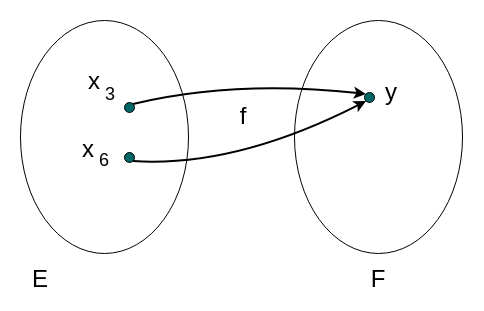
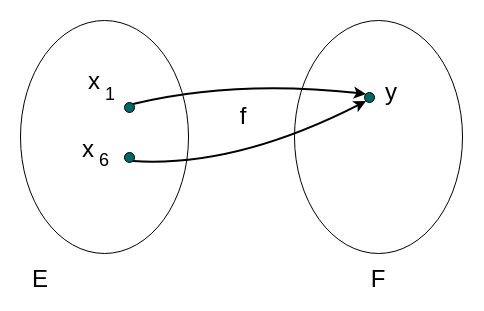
node "3": label "3" -> "1"
